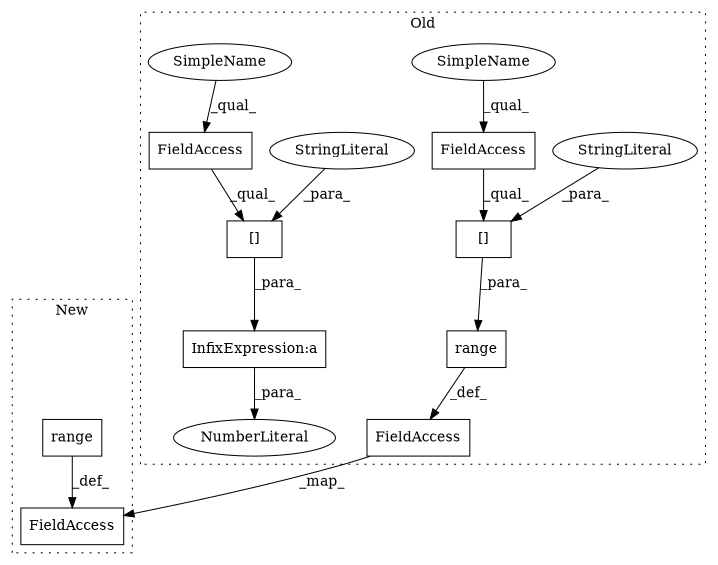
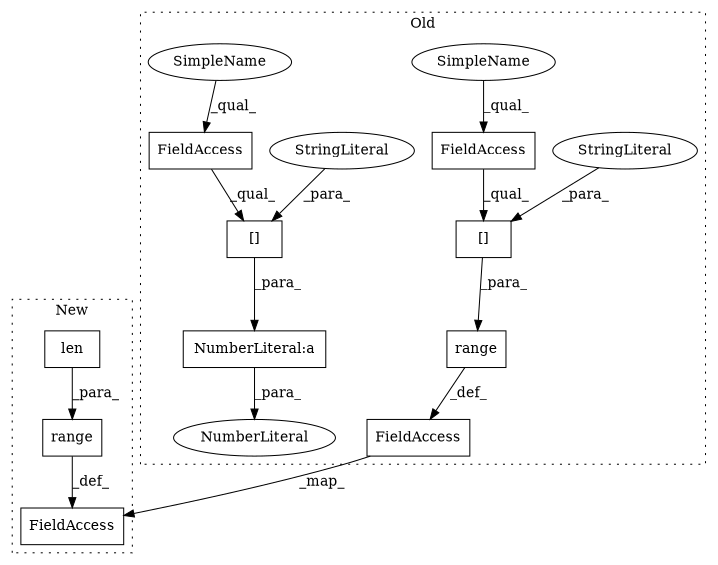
node "len": added
node "InfixExpression:a": label "InfixExpression:a" -> "NumberLiteral:a"
